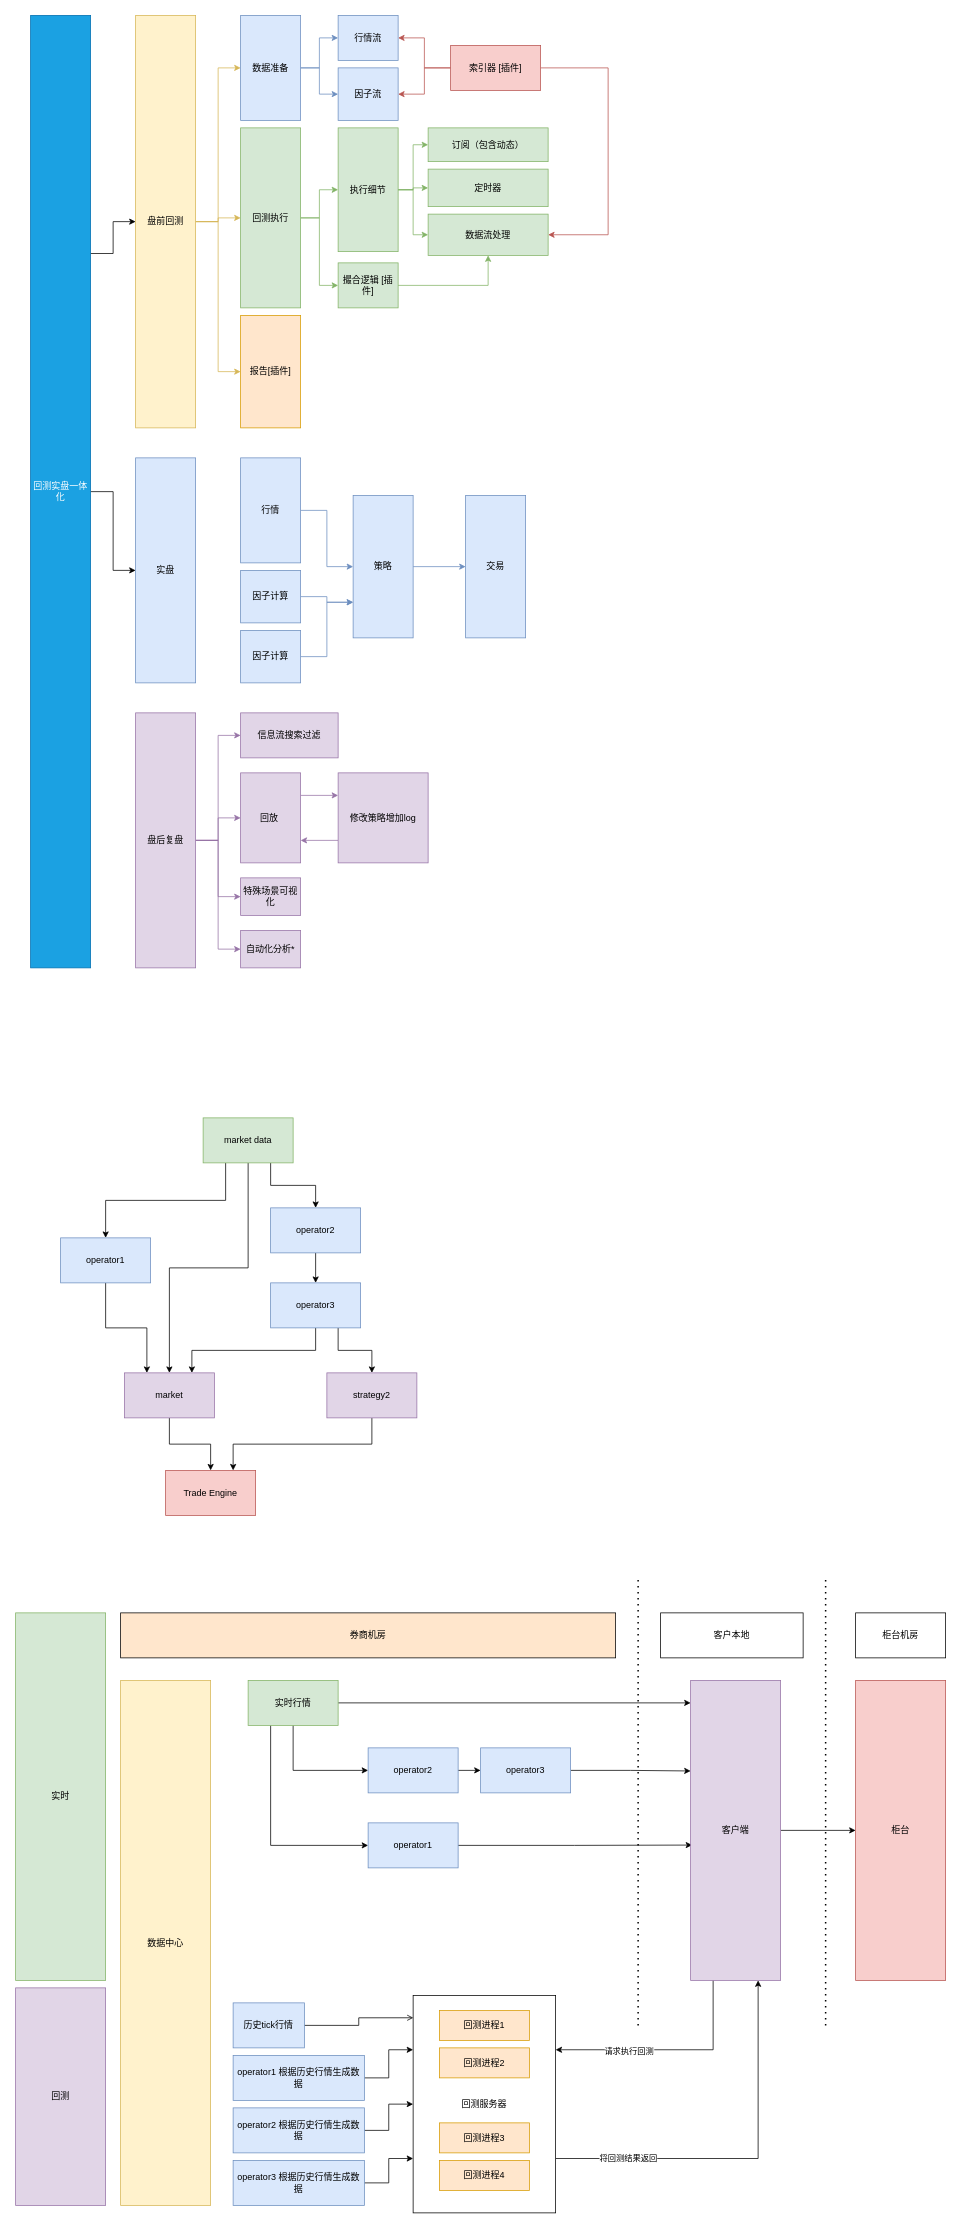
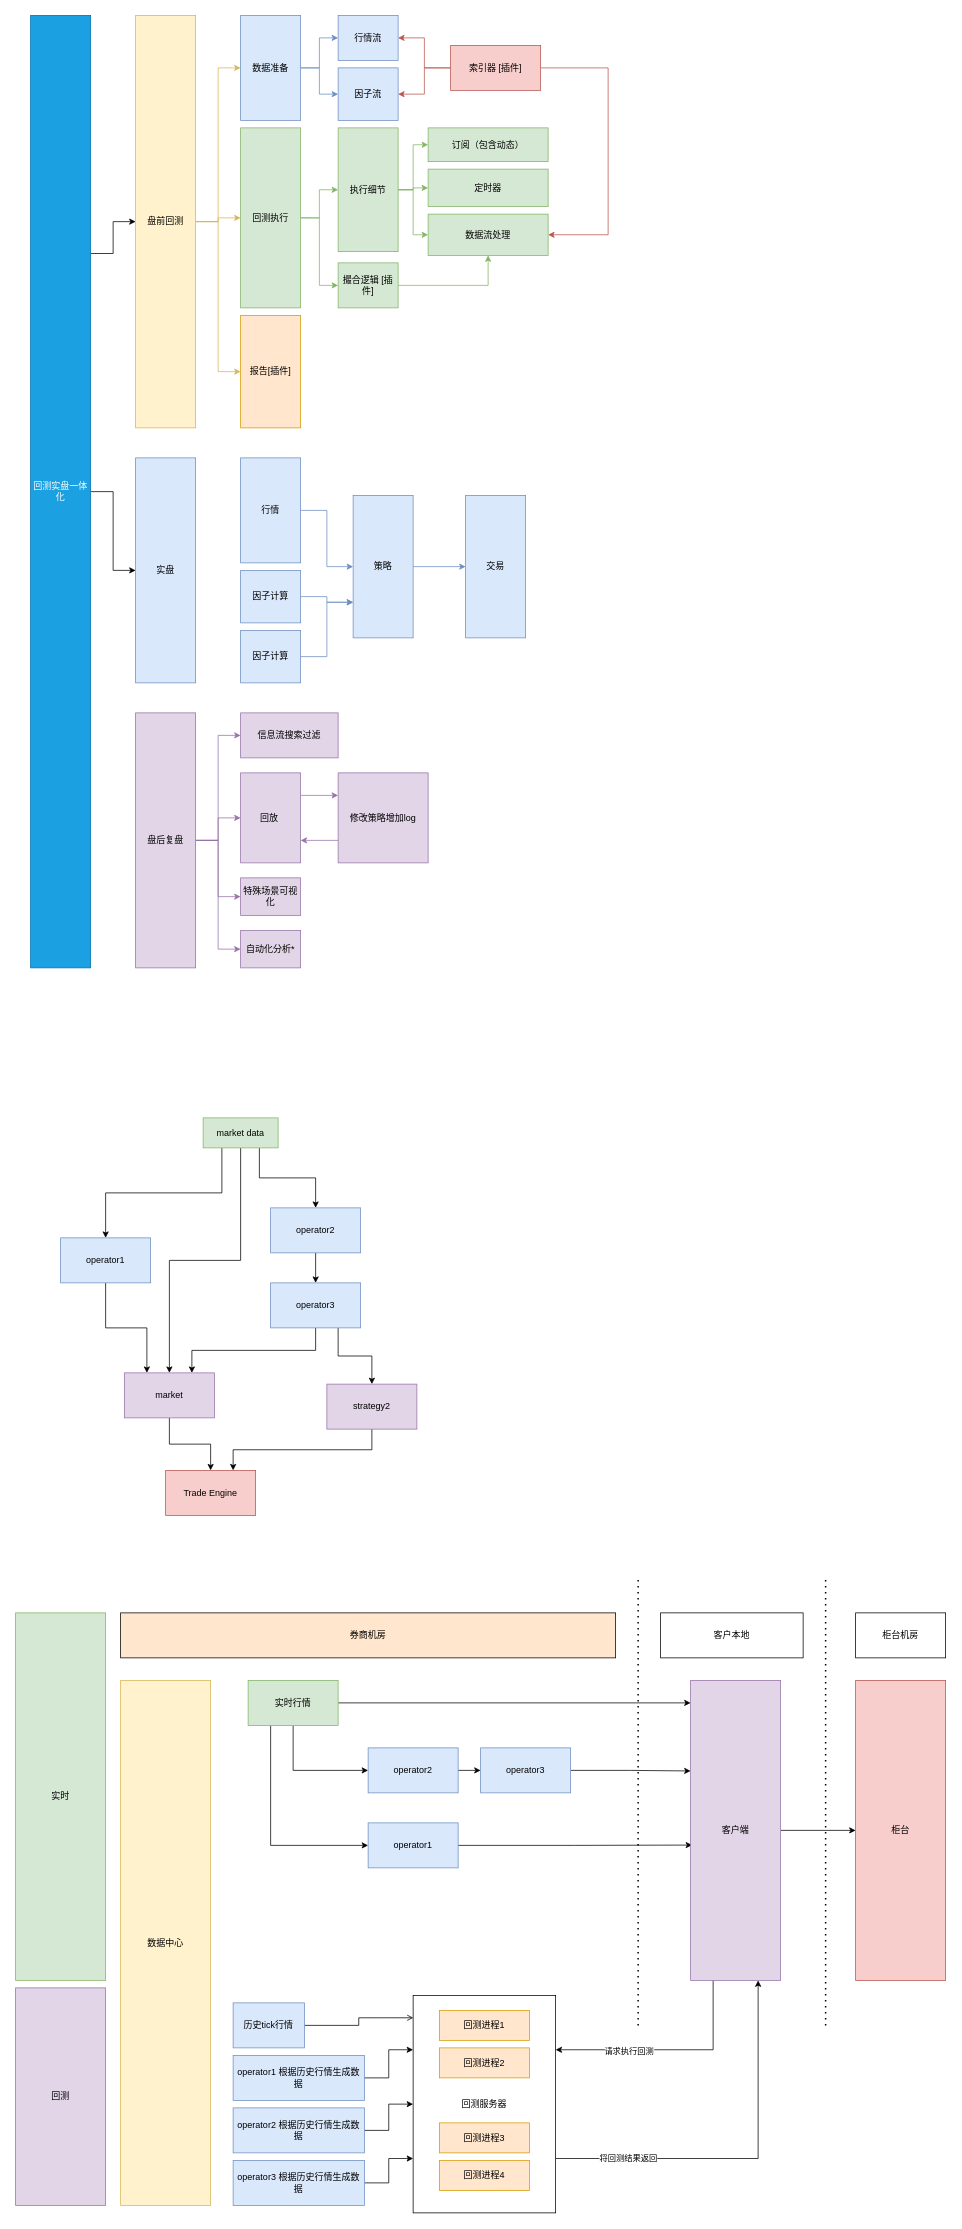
node "market data": size 90x45 -> 75x30
node "strategy2": moved (372, 1395) -> (372, 1407)
